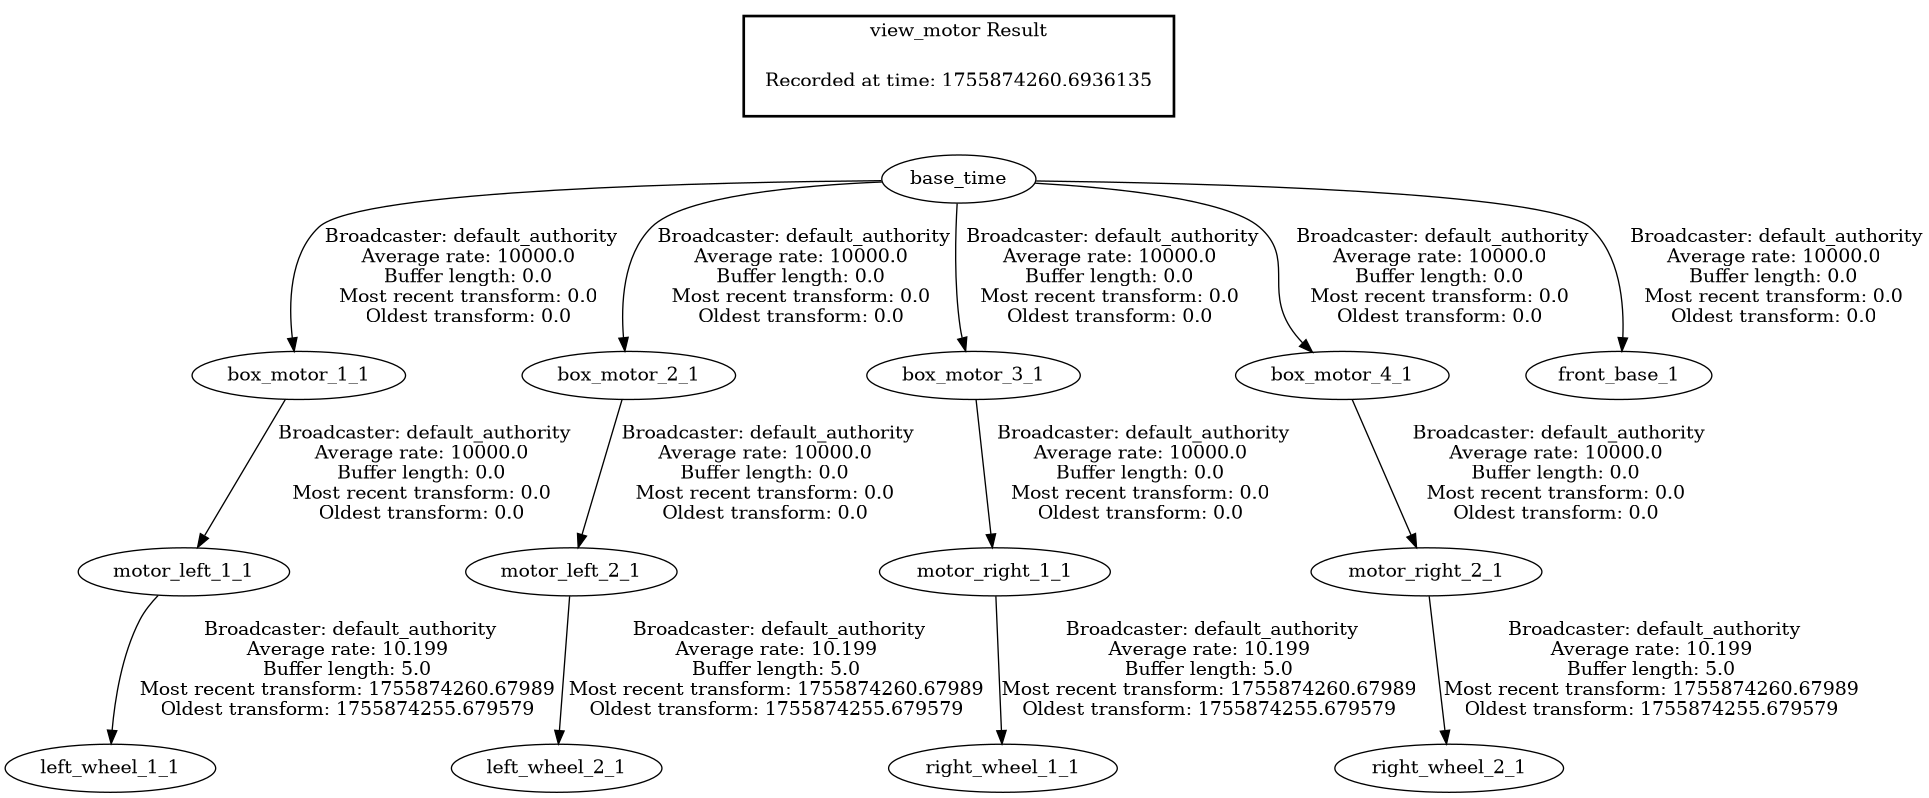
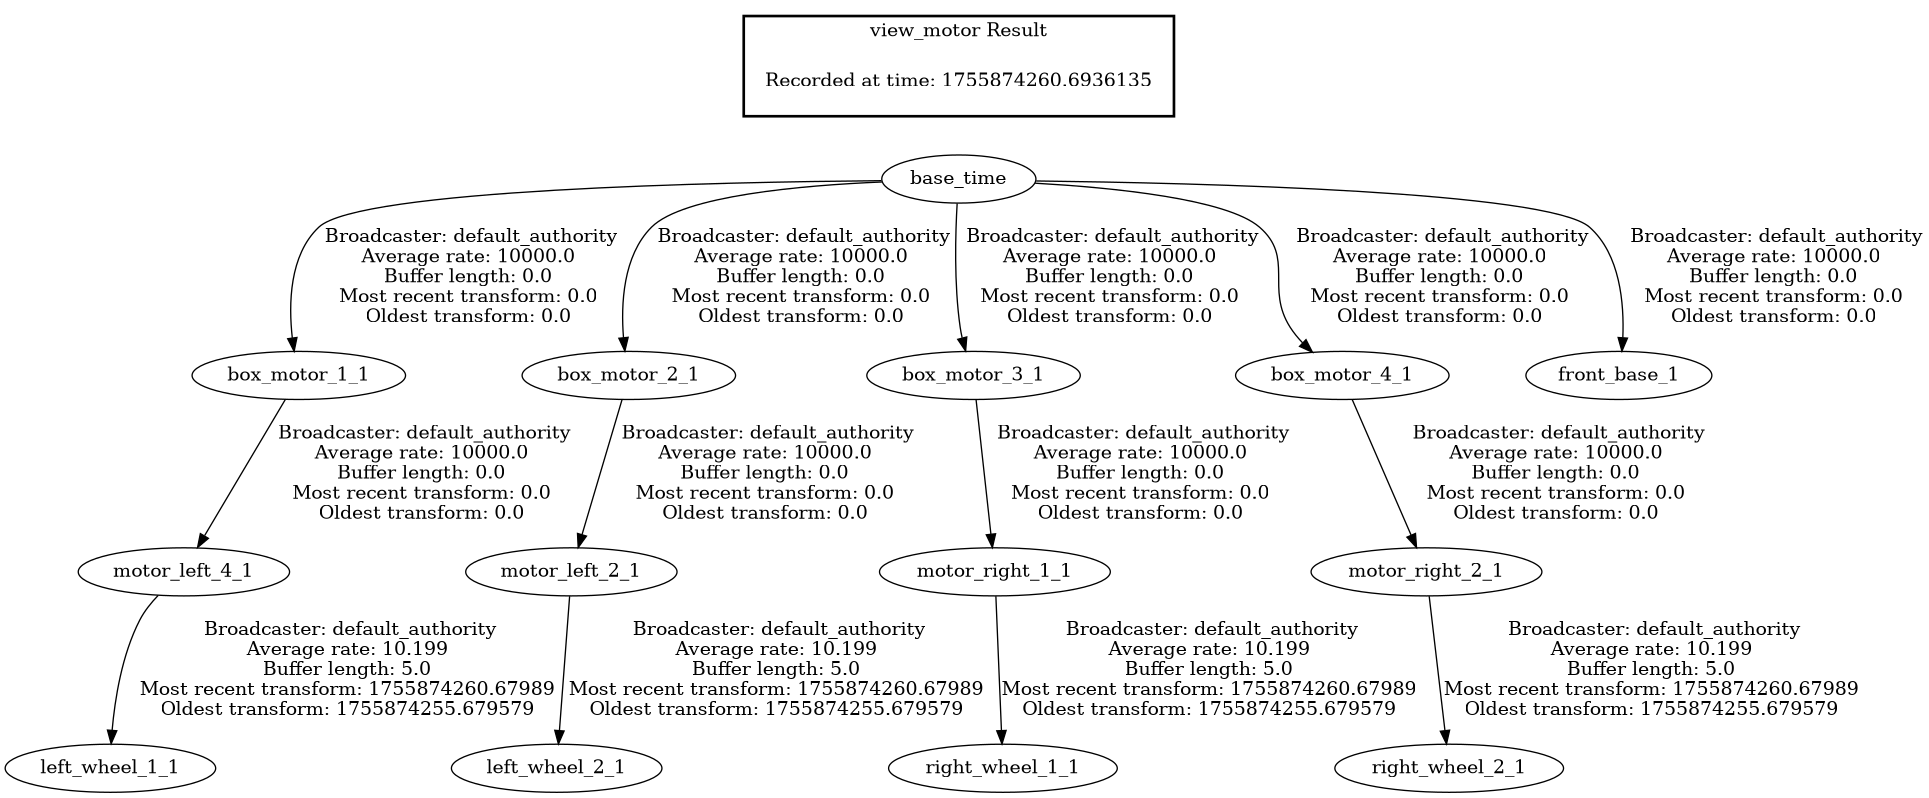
node "motor_left_1_1": label "motor_left_1_1" -> "motor_left_4_1"
